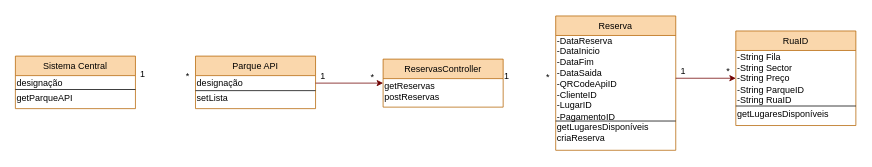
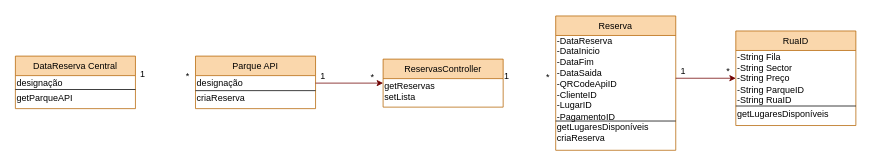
node "Sistema Central": label "Sistema Central" -> "DataReserva Central"
node "getReservas postReservas": label "getReservas postReservas" -> "getReservas setLista"
node "setLista": label "setLista" -> "criaReserva"
